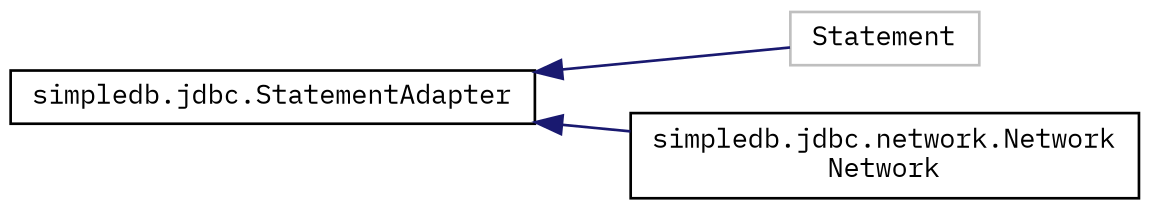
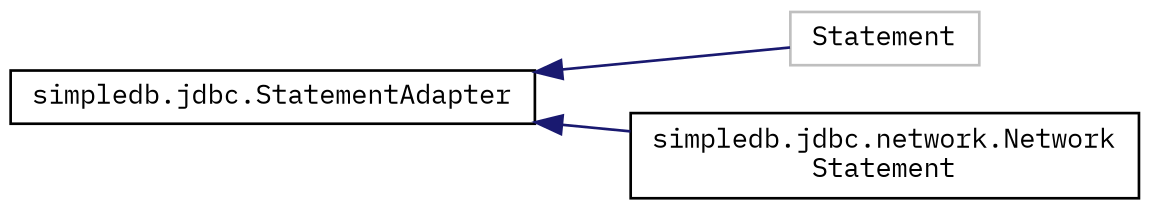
node "simpledb.jdbc.network.Network Network": label "simpledb.jdbc.network.Network Network" -> "simpledb.jdbc.network.Network Statement"
